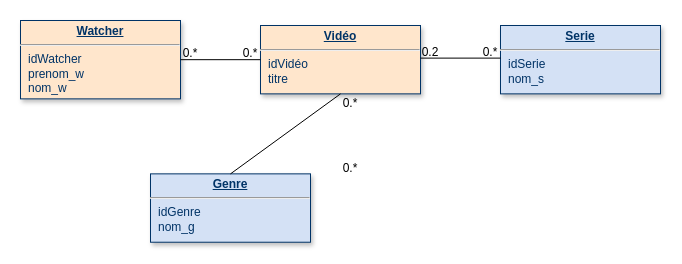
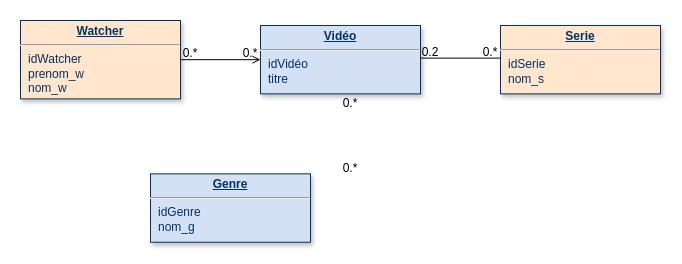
edge "Watcher idWatcher prenom_w nom_w" -- "Vidéo idVidéo titre": arrowhead none -> open
node "Vidéo idVidéo titre": fillcolor #ffe6cc -> #d4e1f5
node "Serie idSerie nom_s": fillcolor #d4e1f5 -> #ffe6cc
edge "Vidéo idVidéo titre" -- "Genre idGenre nom_g": removed
